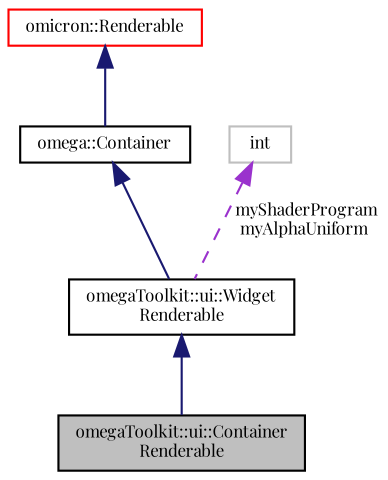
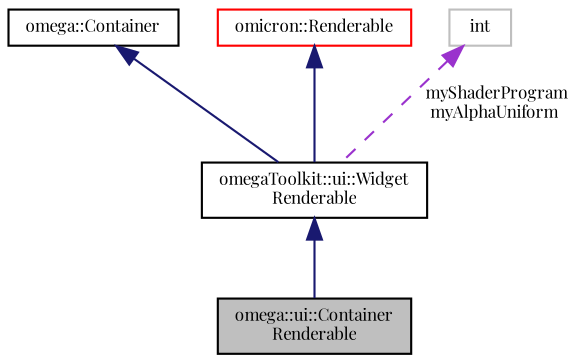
edge "omega::Container" -> "omicron::Renderable": now "omegaToolkit::ui::Widget Renderable" -> "omicron::Renderable"
node "omegaToolkit::ui::Container Renderable": label "omegaToolkit::ui::Container Renderable" -> "omega::ui::Container Renderable"
